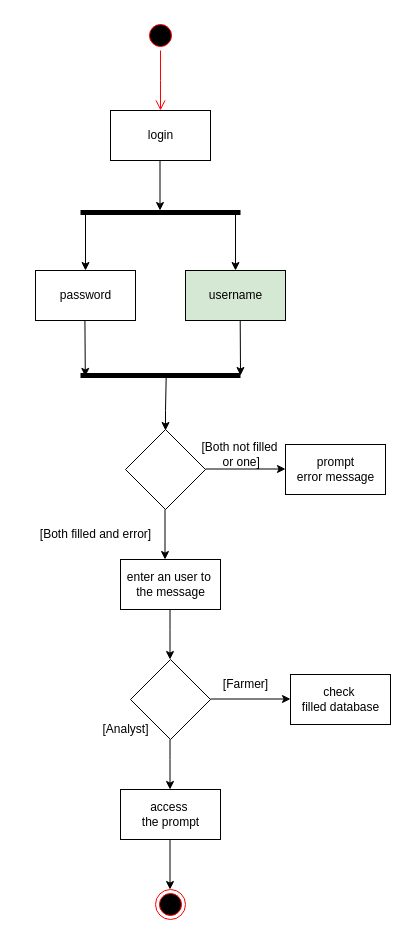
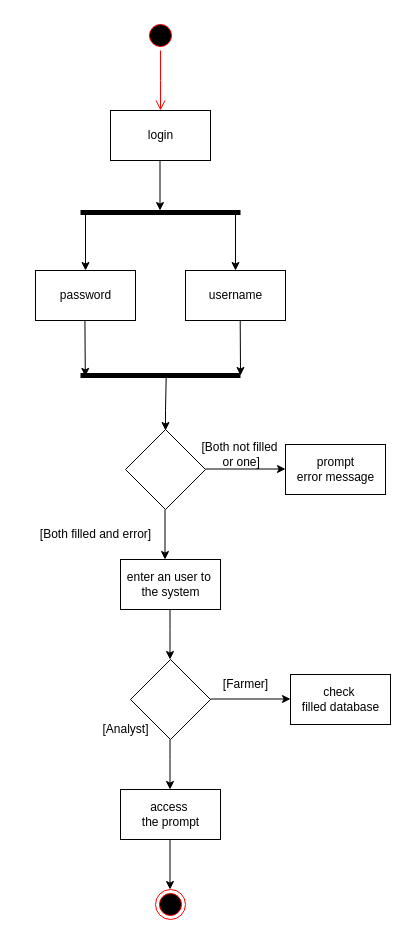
node "username": fillcolor #d5e8d4 -> #ffffff
node "enter an user to the message": label "enter an user to the message" -> "enter an user to the system"
